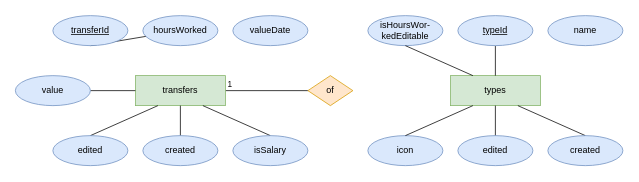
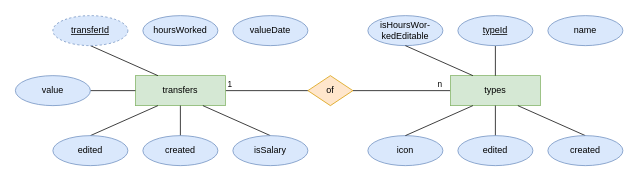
node "transferId": style solid -> dashed
edge "transferId" -- "hoursWorked": now "transferId" -- "transfers"
edge "of" -- "types": added, label "n"
